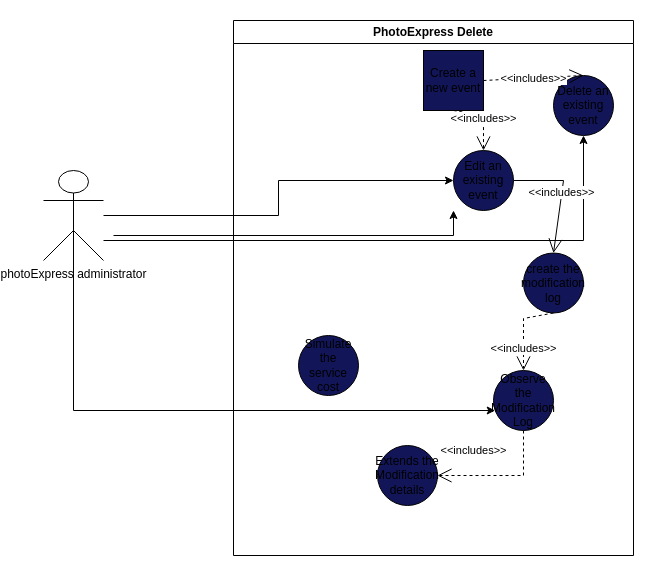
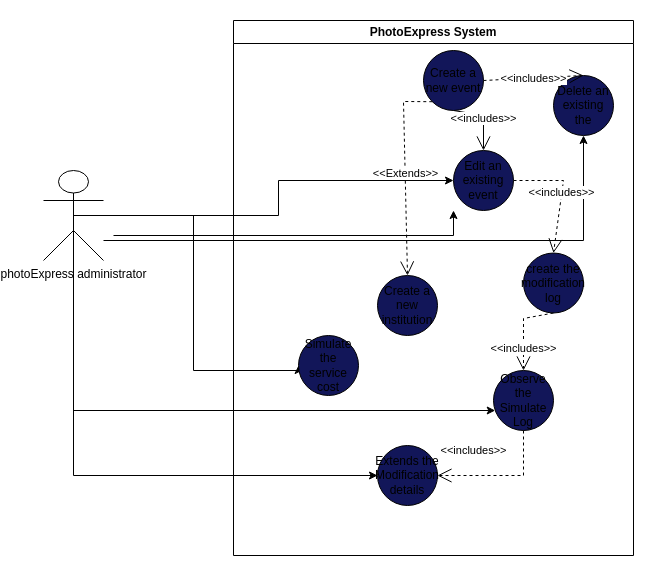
node "PhotoExpress Delete": label "PhotoExpress Delete" -> "PhotoExpress System"
node "Create a new event": shape rectangle -> ellipse
node "Delete an existing event": label "Delete an existing event" -> "Delete an existing the"
edge "Create a new event" -> "Edit an existing event": style dashed -> solid
edge "Create a new event" -> "Create a new institution": added, label "<<Extends>>"
edge "Edit an existing event" -> "create the modification log": style solid -> dashed
node "Create a new institution": added
edge "photoExpress administrator" -> "Simulate the service cost": added
node "Observe the Modification Log": label "Observe the Modification Log" -> "Observe the Simulate Log"
edge "photoExpress administrator" -> "Extends the Modification details": added
